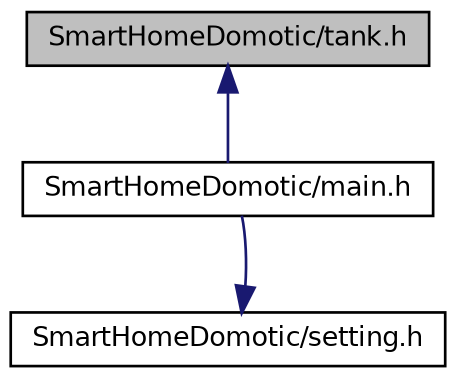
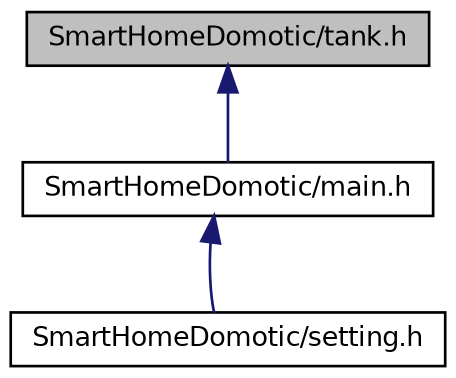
edge "SmartHomeDomotic/main.h" -> "SmartHomeDomotic/setting.h": reversed
